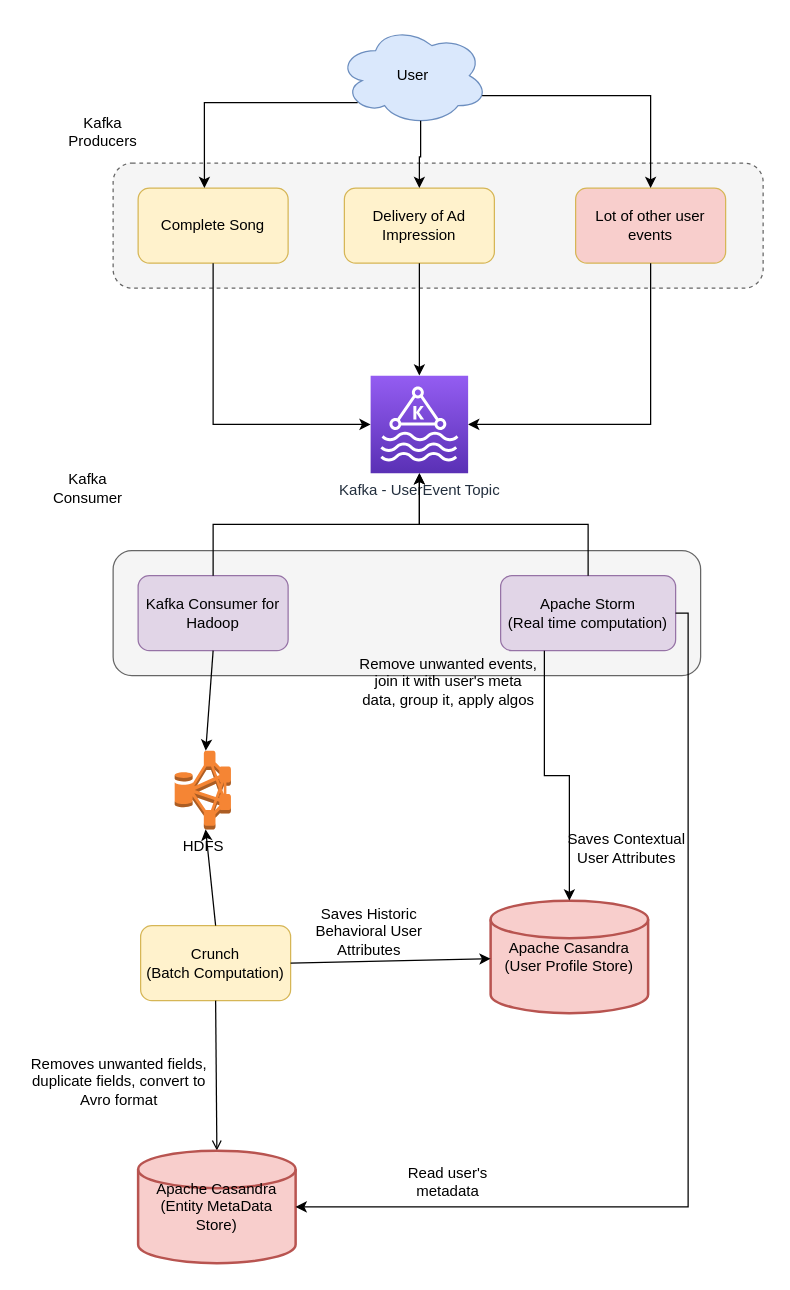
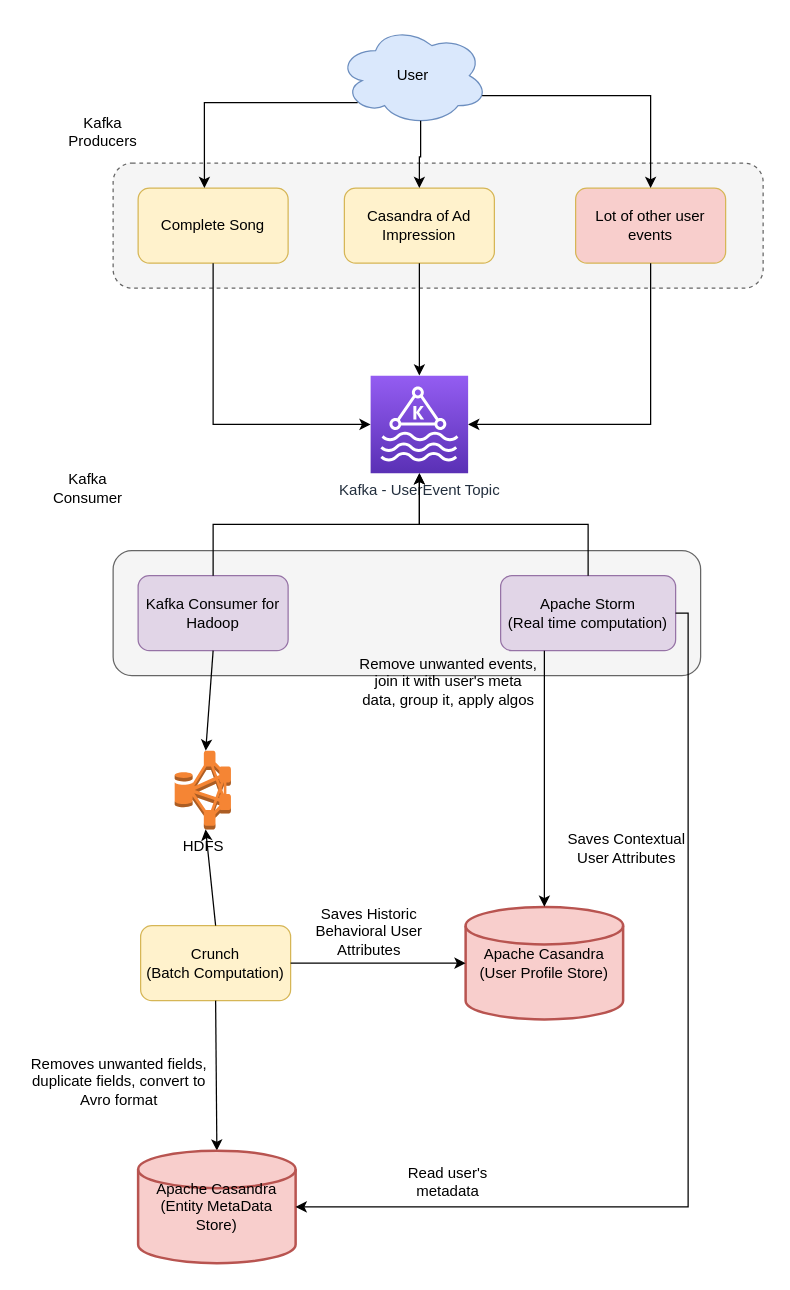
node "Delivery of Ad Impression": label "Delivery of Ad Impression" -> "Casandra of Ad Impression"
node "Apache Casandra (User Profile Store)": moved (569, 957) -> (544, 963)
edge "Crunch (Batch Computation)" -> "Apache Casandra (Entity MetaData Store)": arrowhead open -> classic
